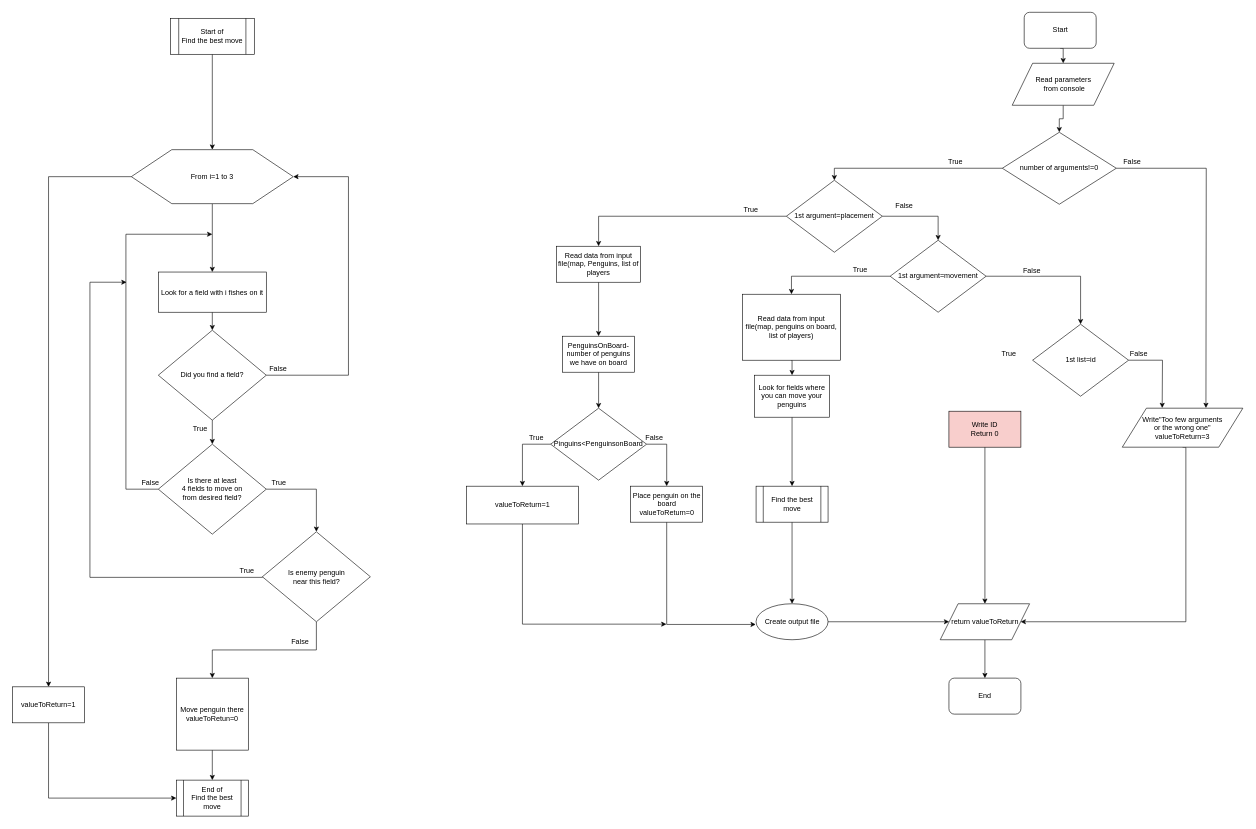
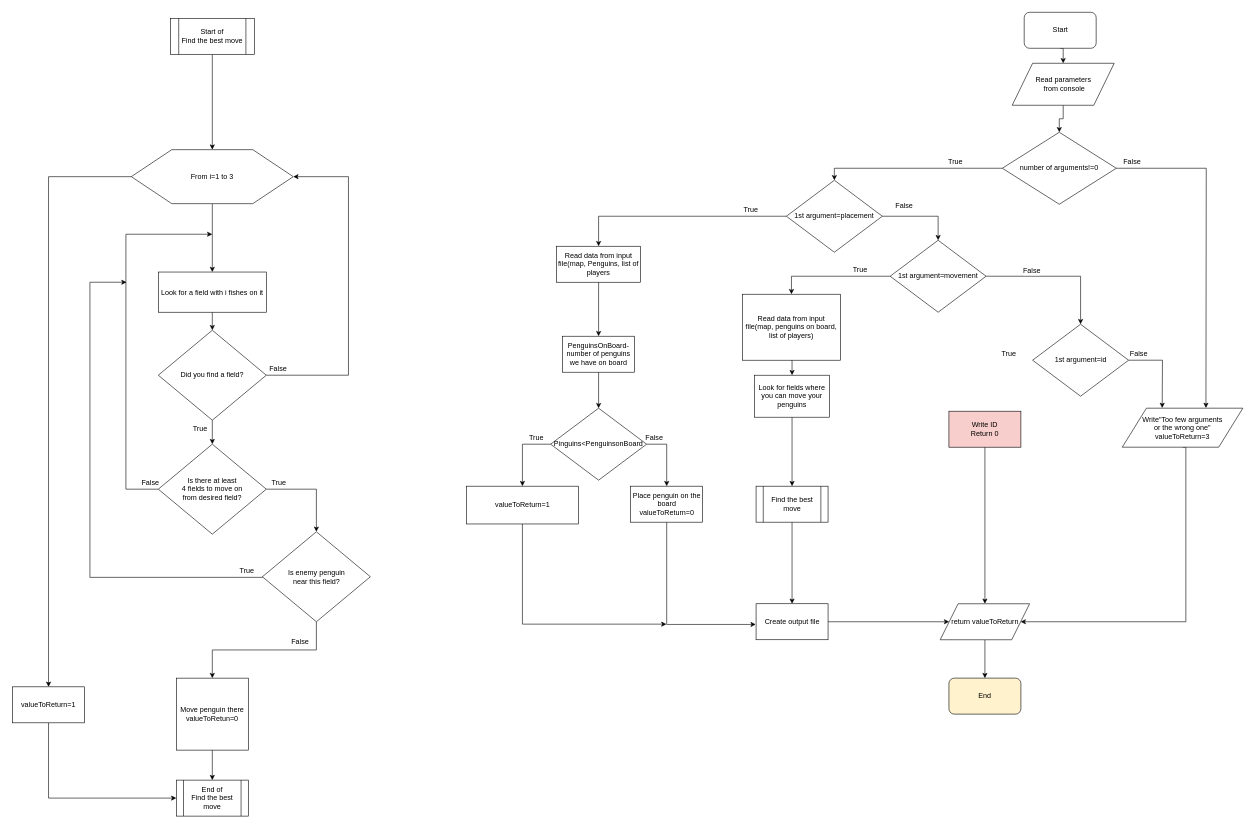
node "1st list=id": label "1st list=id" -> "1st argument=id"
node "Create output file": shape ellipse -> rectangle
node "End": fillcolor #ffffff -> #fff2cc
